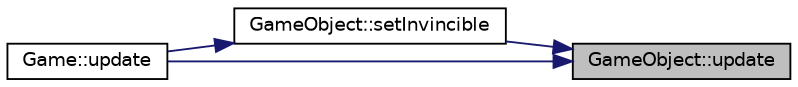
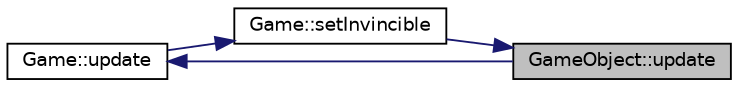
node "GameObject::setInvincible": label "GameObject::setInvincible" -> "Game::setInvincible"
edge "Game::update" -> "GameObject::update": reversed
